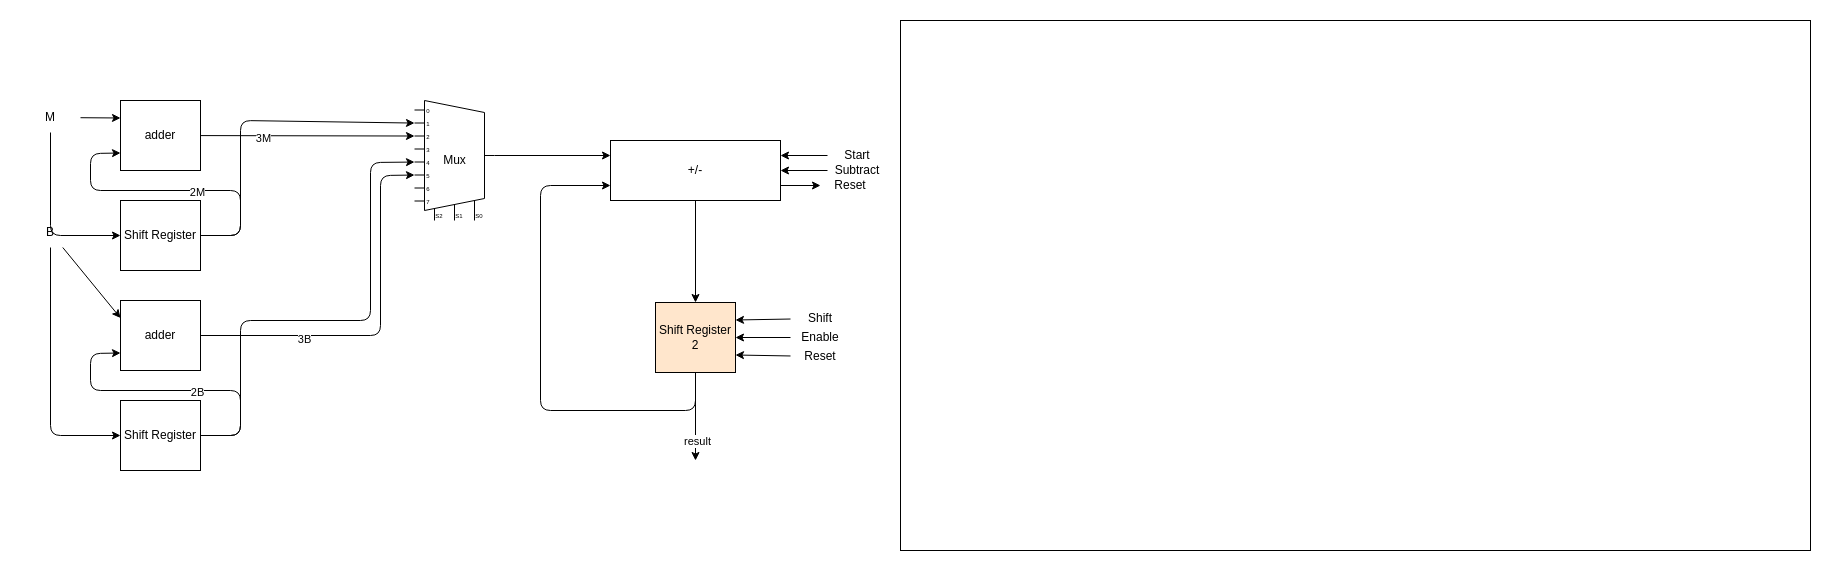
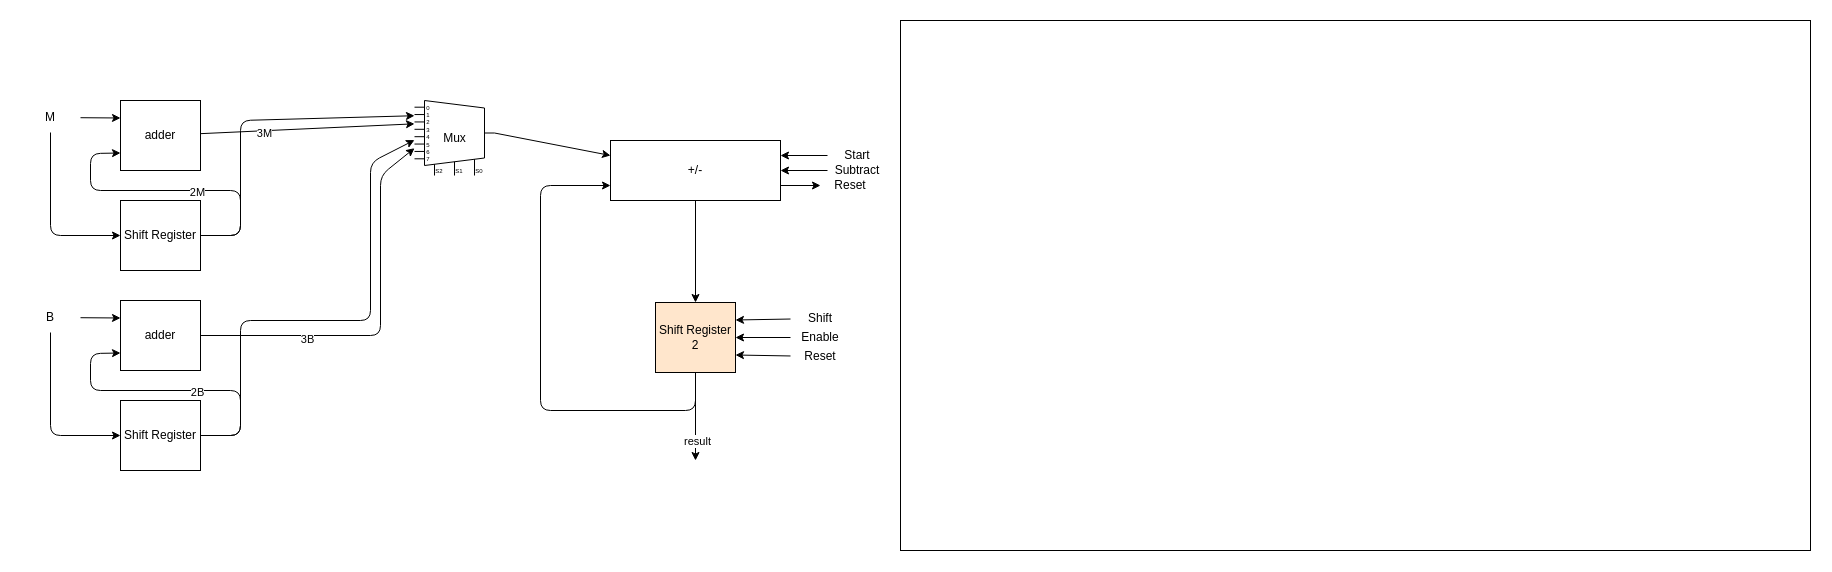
node "Mux": size 80x120 -> 80x75
node "B": moved (51, 233) -> (51, 318)
